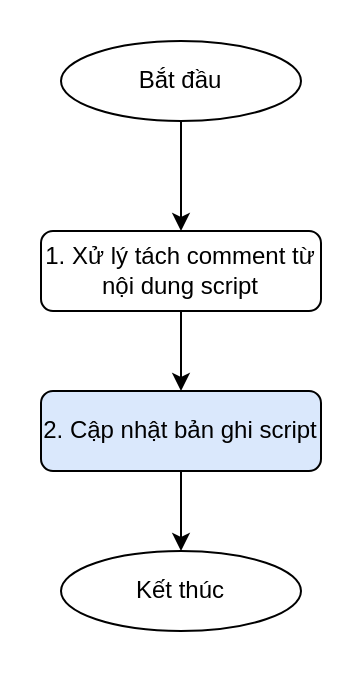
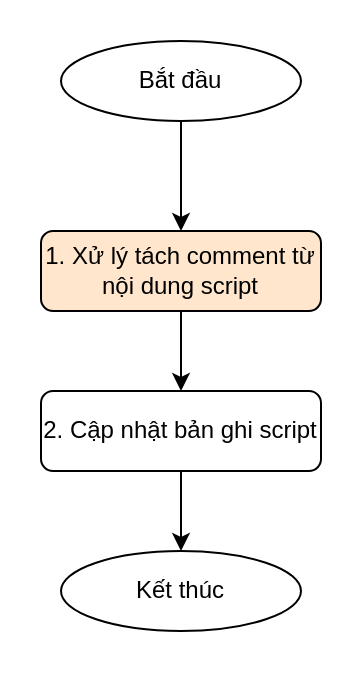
node "1. Xử lý tách comment từ nội dung script": fillcolor #ffffff -> #ffe6cc
node "2. Cập nhật bản ghi script": fillcolor #dae8fc -> #ffffff
